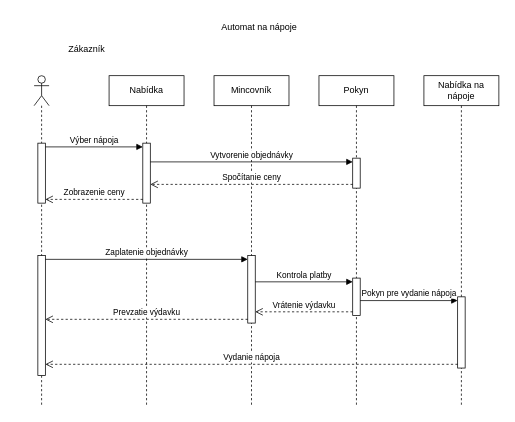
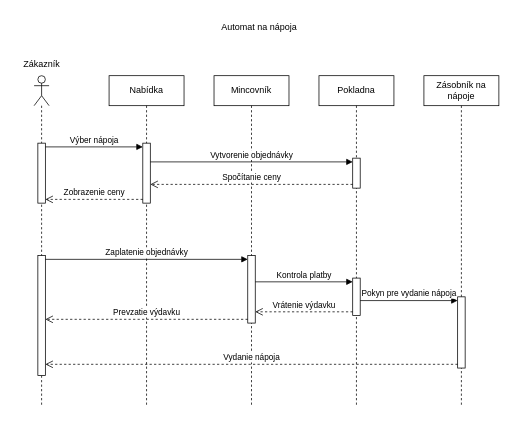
node "Automat na nápoje": label "Automat na nápoje" -> "Automat na nápoja"
node "Zákazník": moved (87, 49) -> (42, 64)
node "Pokyn": label "Pokyn" -> "Pokladna"
node "Nabídka na nápoje": label "Nabídka na nápoje" -> "Zásobník na nápoje"
